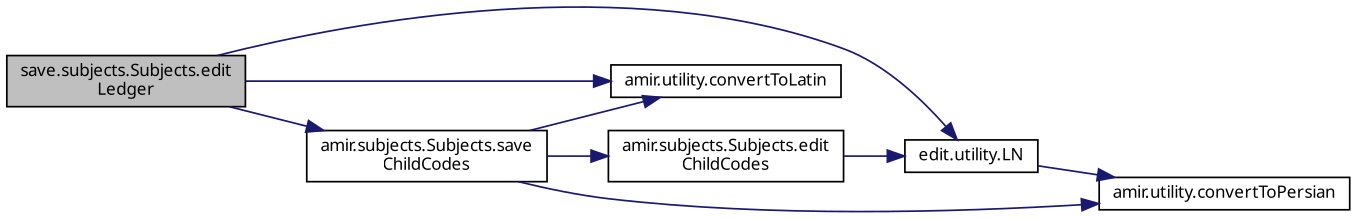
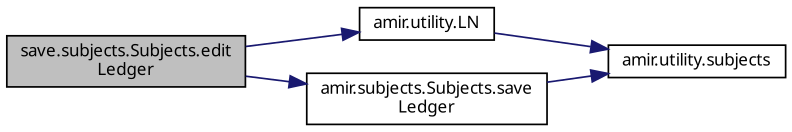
node "amir.utility.convertToLatin": removed
node "amir.subjects.Subjects.save ChildCodes": label "amir.subjects.Subjects.save ChildCodes" -> "amir.subjects.Subjects.save Ledger"
node "amir.subjects.Subjects.edit ChildCodes": removed
node "edit.utility.LN": label "edit.utility.LN" -> "amir.utility.LN"
node "amir.utility.convertToPersian": label "amir.utility.convertToPersian" -> "amir.utility.subjects"
